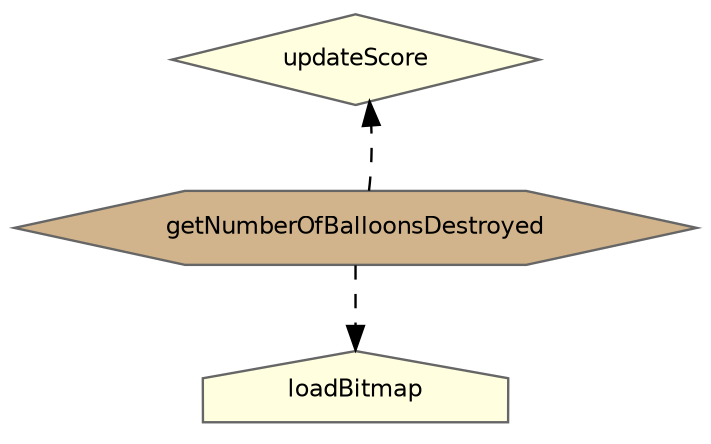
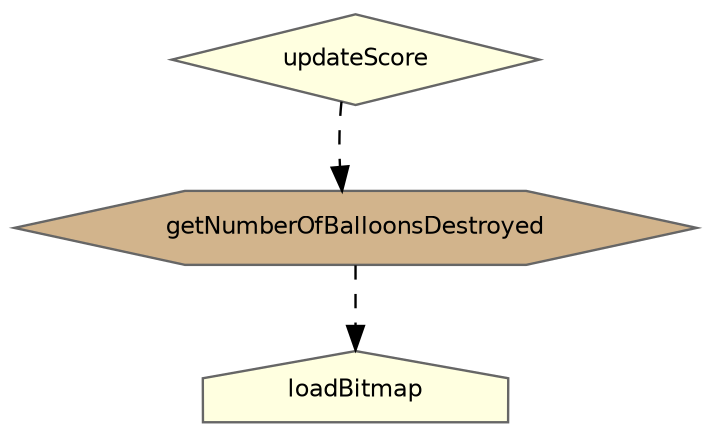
edge "getNumberOfBalloonsDestroyed" -> "updateScore": reversed
